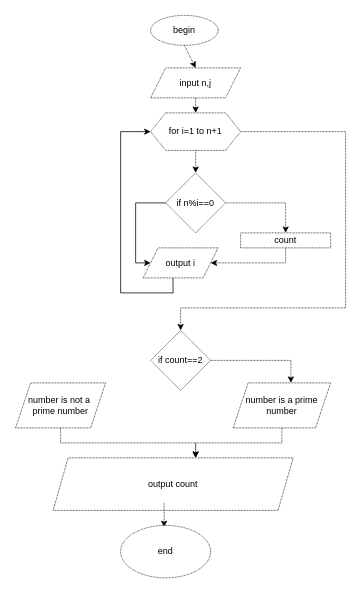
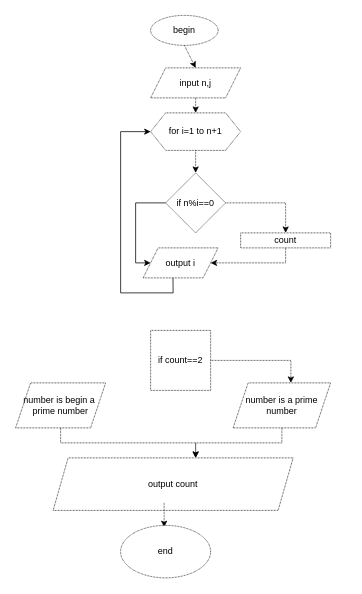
edge "for i=1 to n+1" -> "if count==2": removed
node "if count==2": shape diamond -> rectangle
node "number is not a prime number": label "number is not a prime number" -> "number is begin a prime number"
